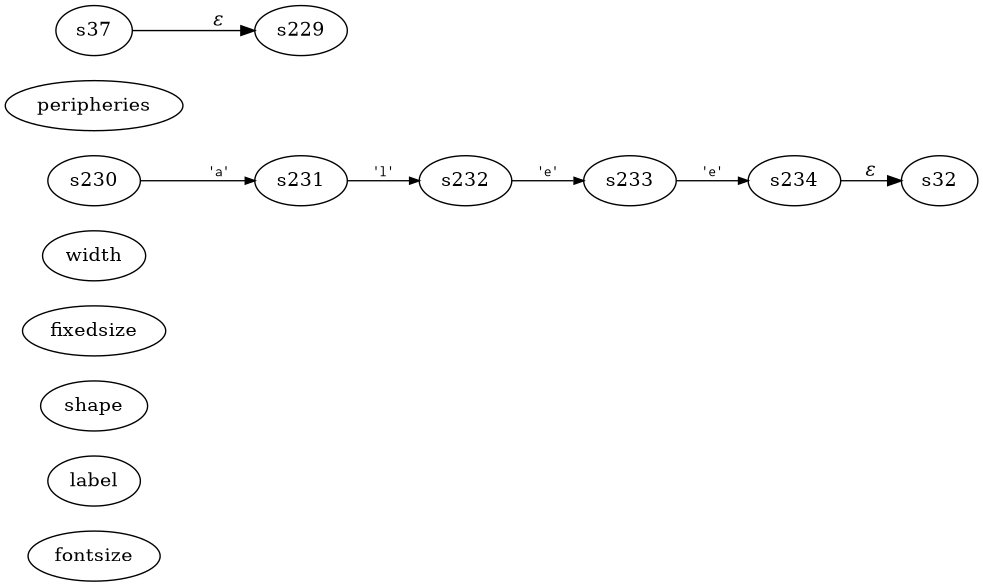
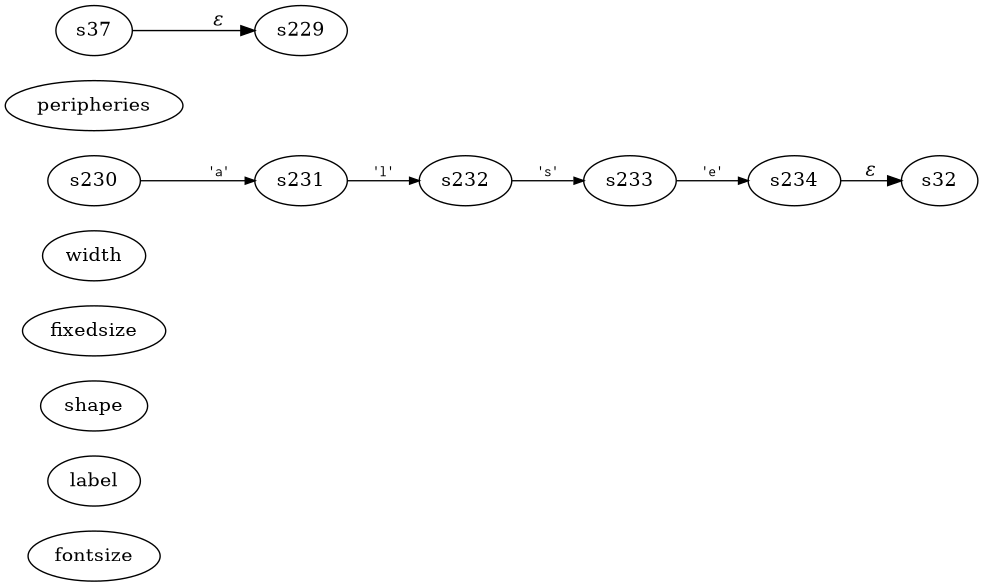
edge "s232" -> "s233": label "'e'" -> "'s'"
